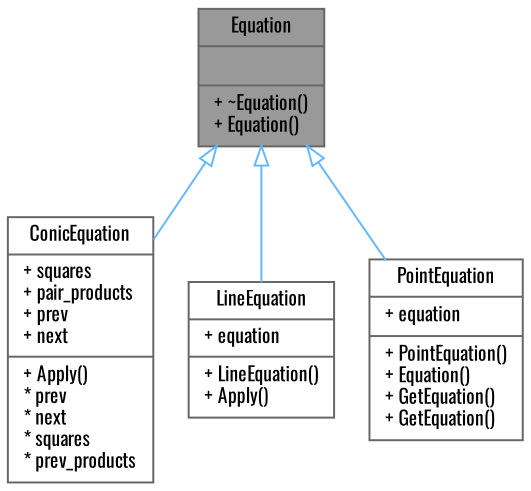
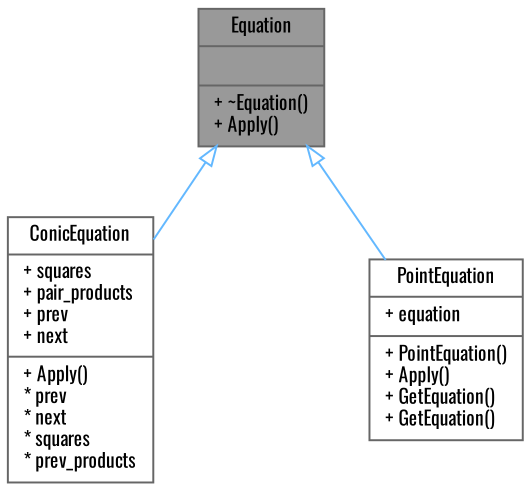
node "Equation": text "+ Equation()" -> "+ Apply()"
node "LineEquation": removed
node "PointEquation": text "+ Equation()" -> "+ Apply()"
